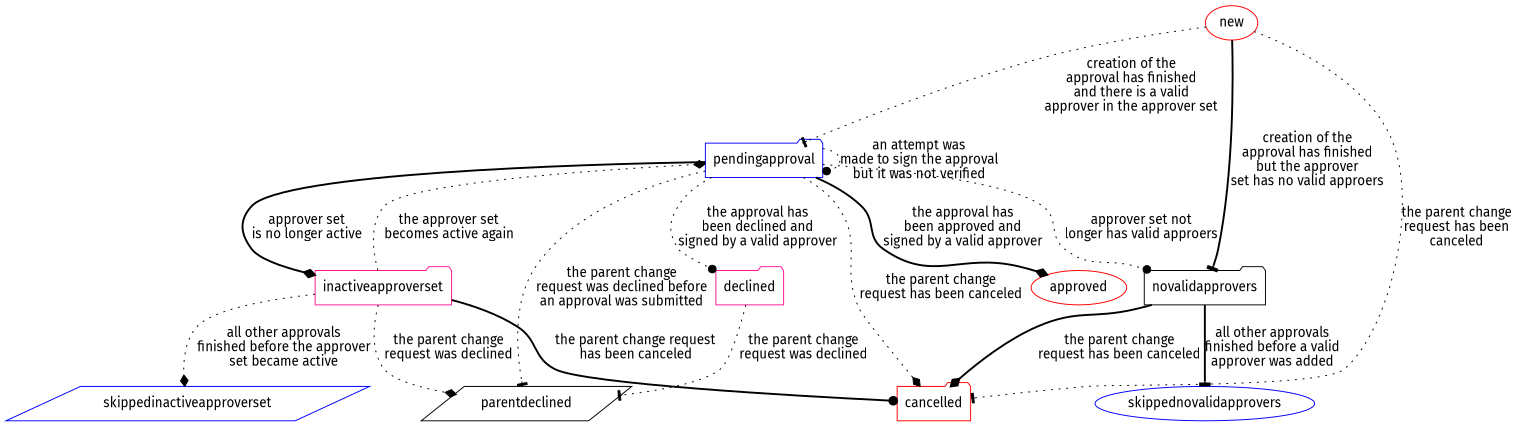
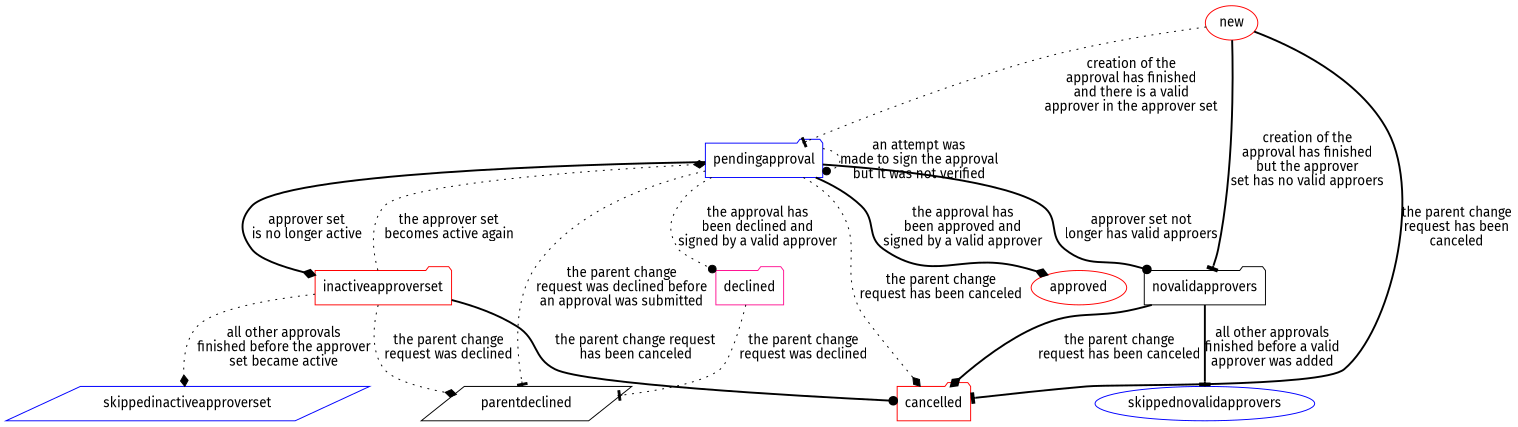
edge "pendingapproval" -> "novalidapprovers": style dotted -> bold
node "inactiveapproverset": color deeppink -> red
edge "new" -> "cancelled": style dotted -> bold
